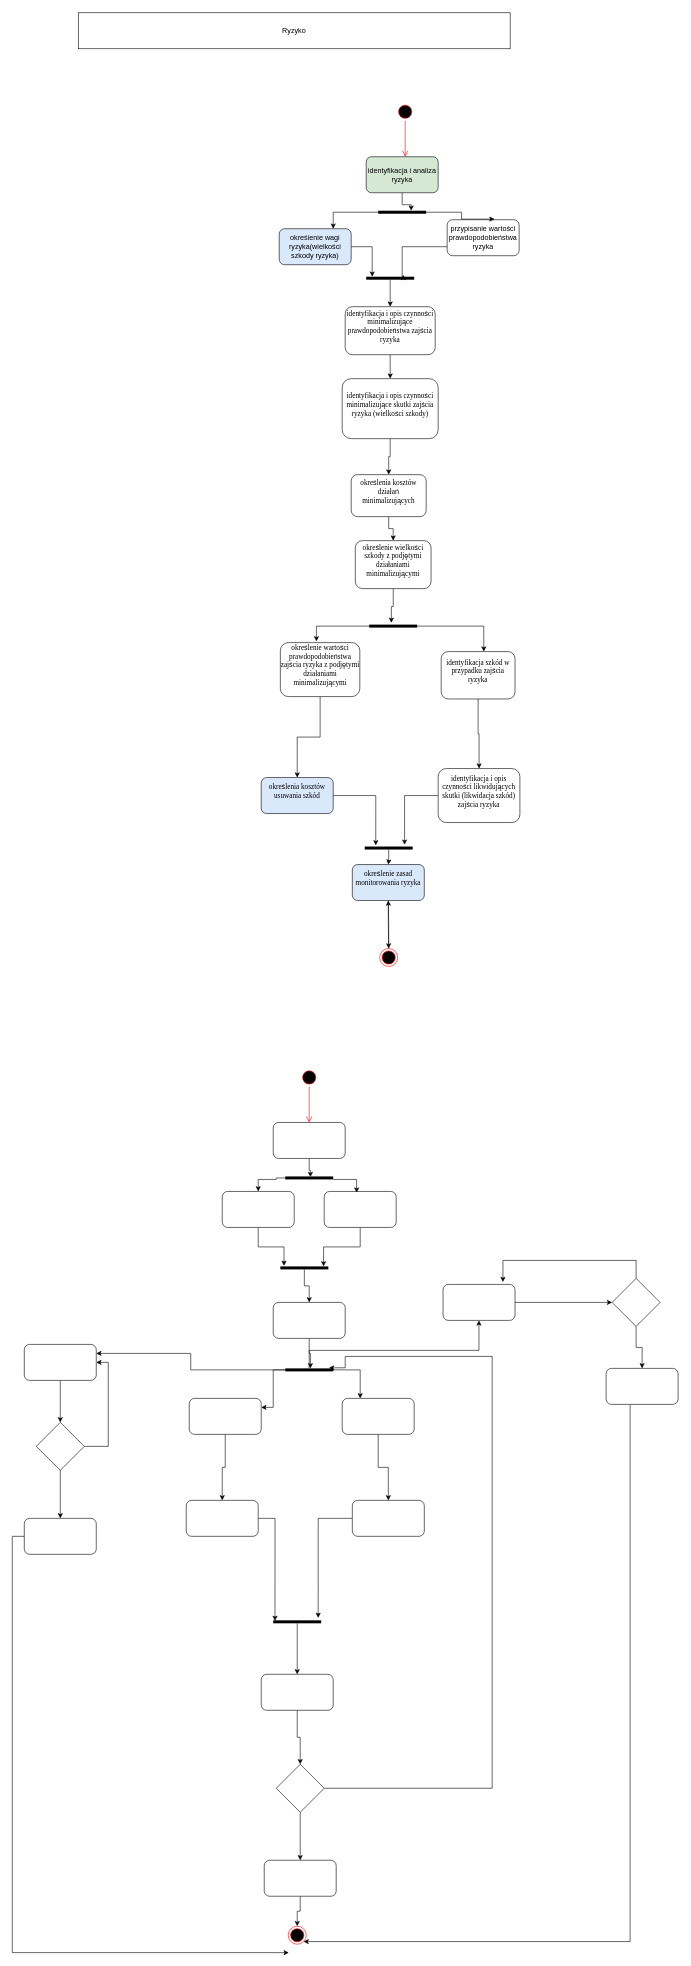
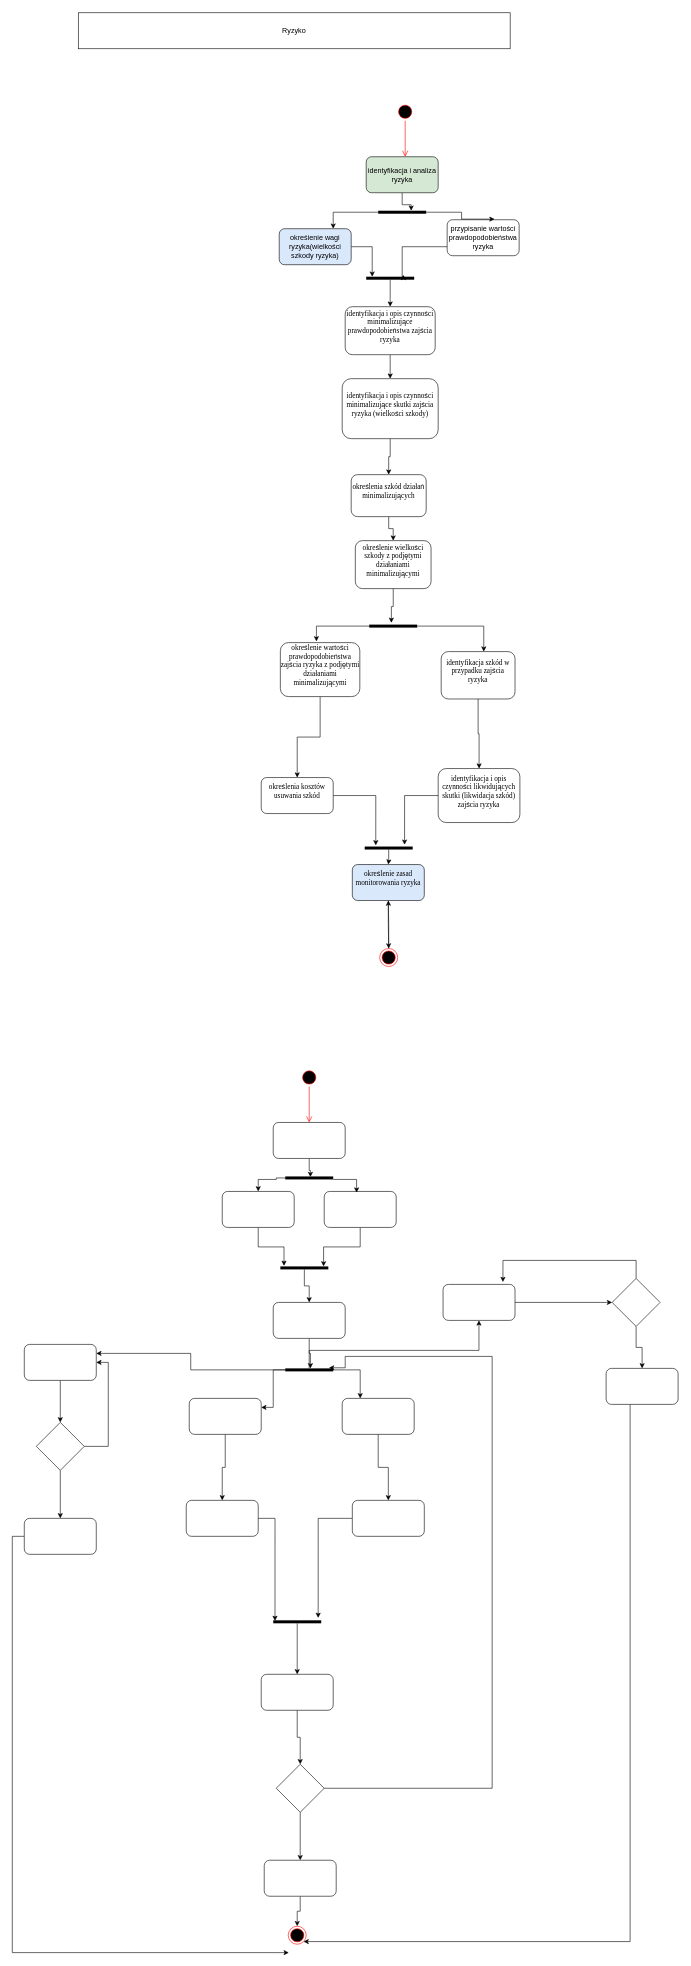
node "określenia kosztów działań minimalizujących": label "określenia kosztów działań minimalizujących" -> "określenia szkód działań minimalizujących"
node "określenia kosztów usuwania szkód": fillcolor #dae8fc -> #ffffff
